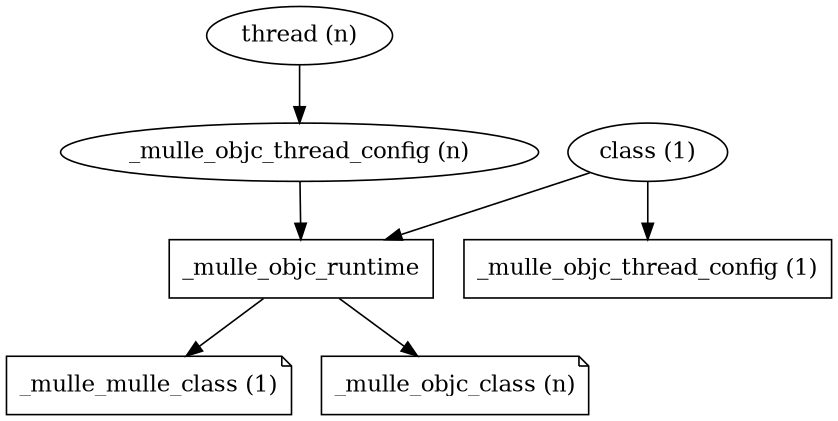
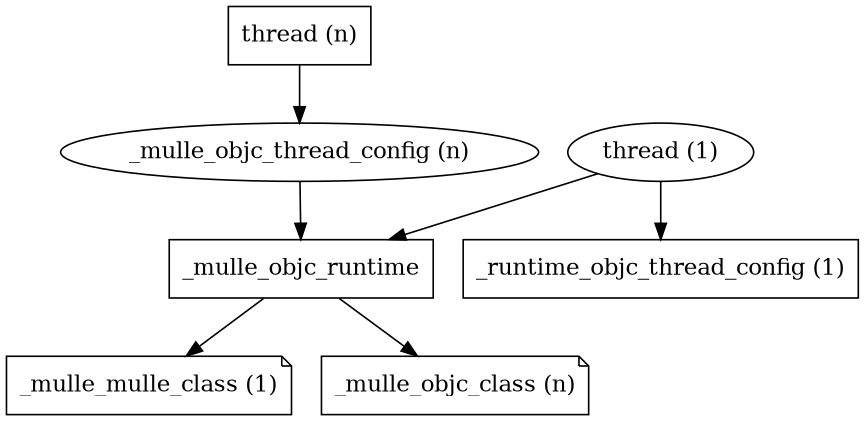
node "thread (n)": shape ellipse -> box
node "class (1)": label "class (1)" -> "thread (1)"
node "_mulle_objc_thread_config (1)": label "_mulle_objc_thread_config (1)" -> "_runtime_objc_thread_config (1)"
